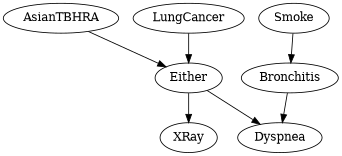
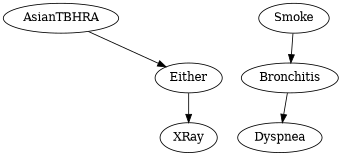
node "LungCancer": removed
edge "Either" -> "Dyspnea": removed
